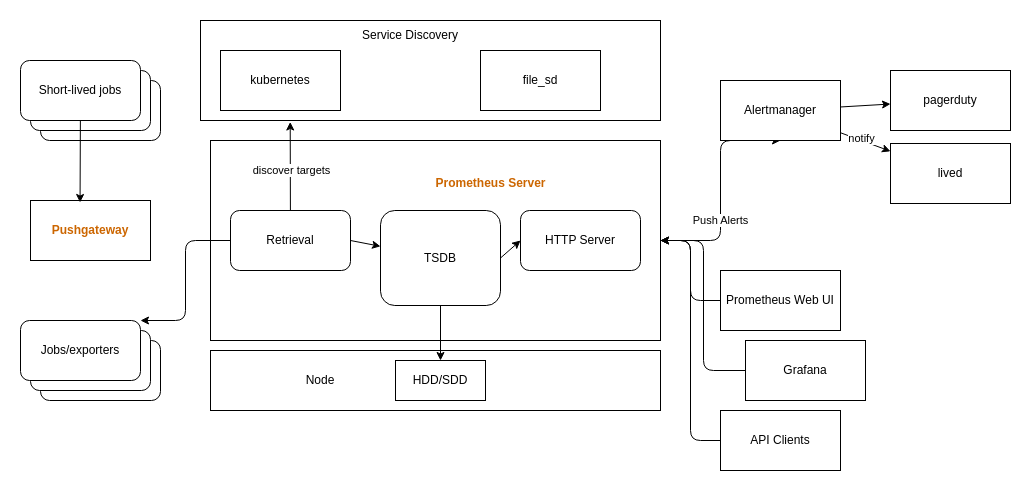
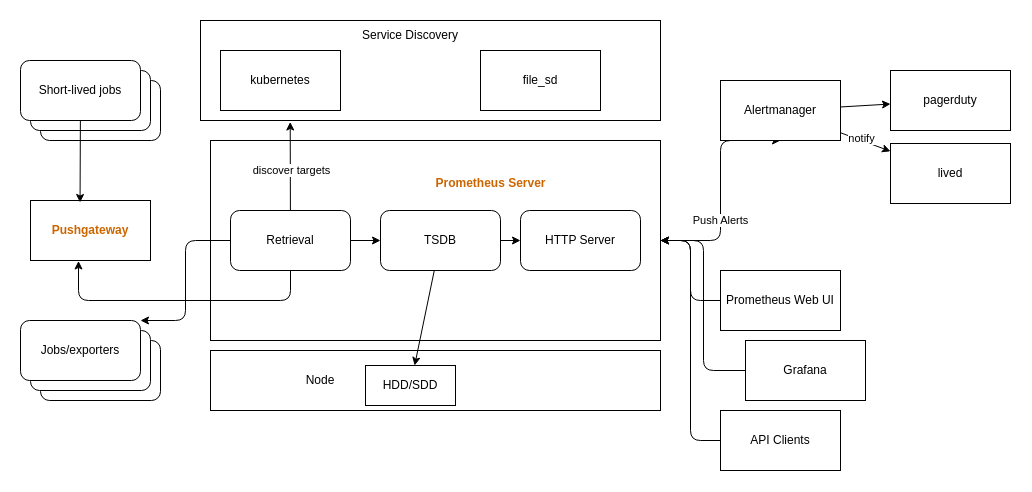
node "TSDB": size 120x95 -> 120x60
edge "Retrieval" -> "Pushgateway": added
node "HDD/SDD": moved (441, 381) -> (411, 386)
